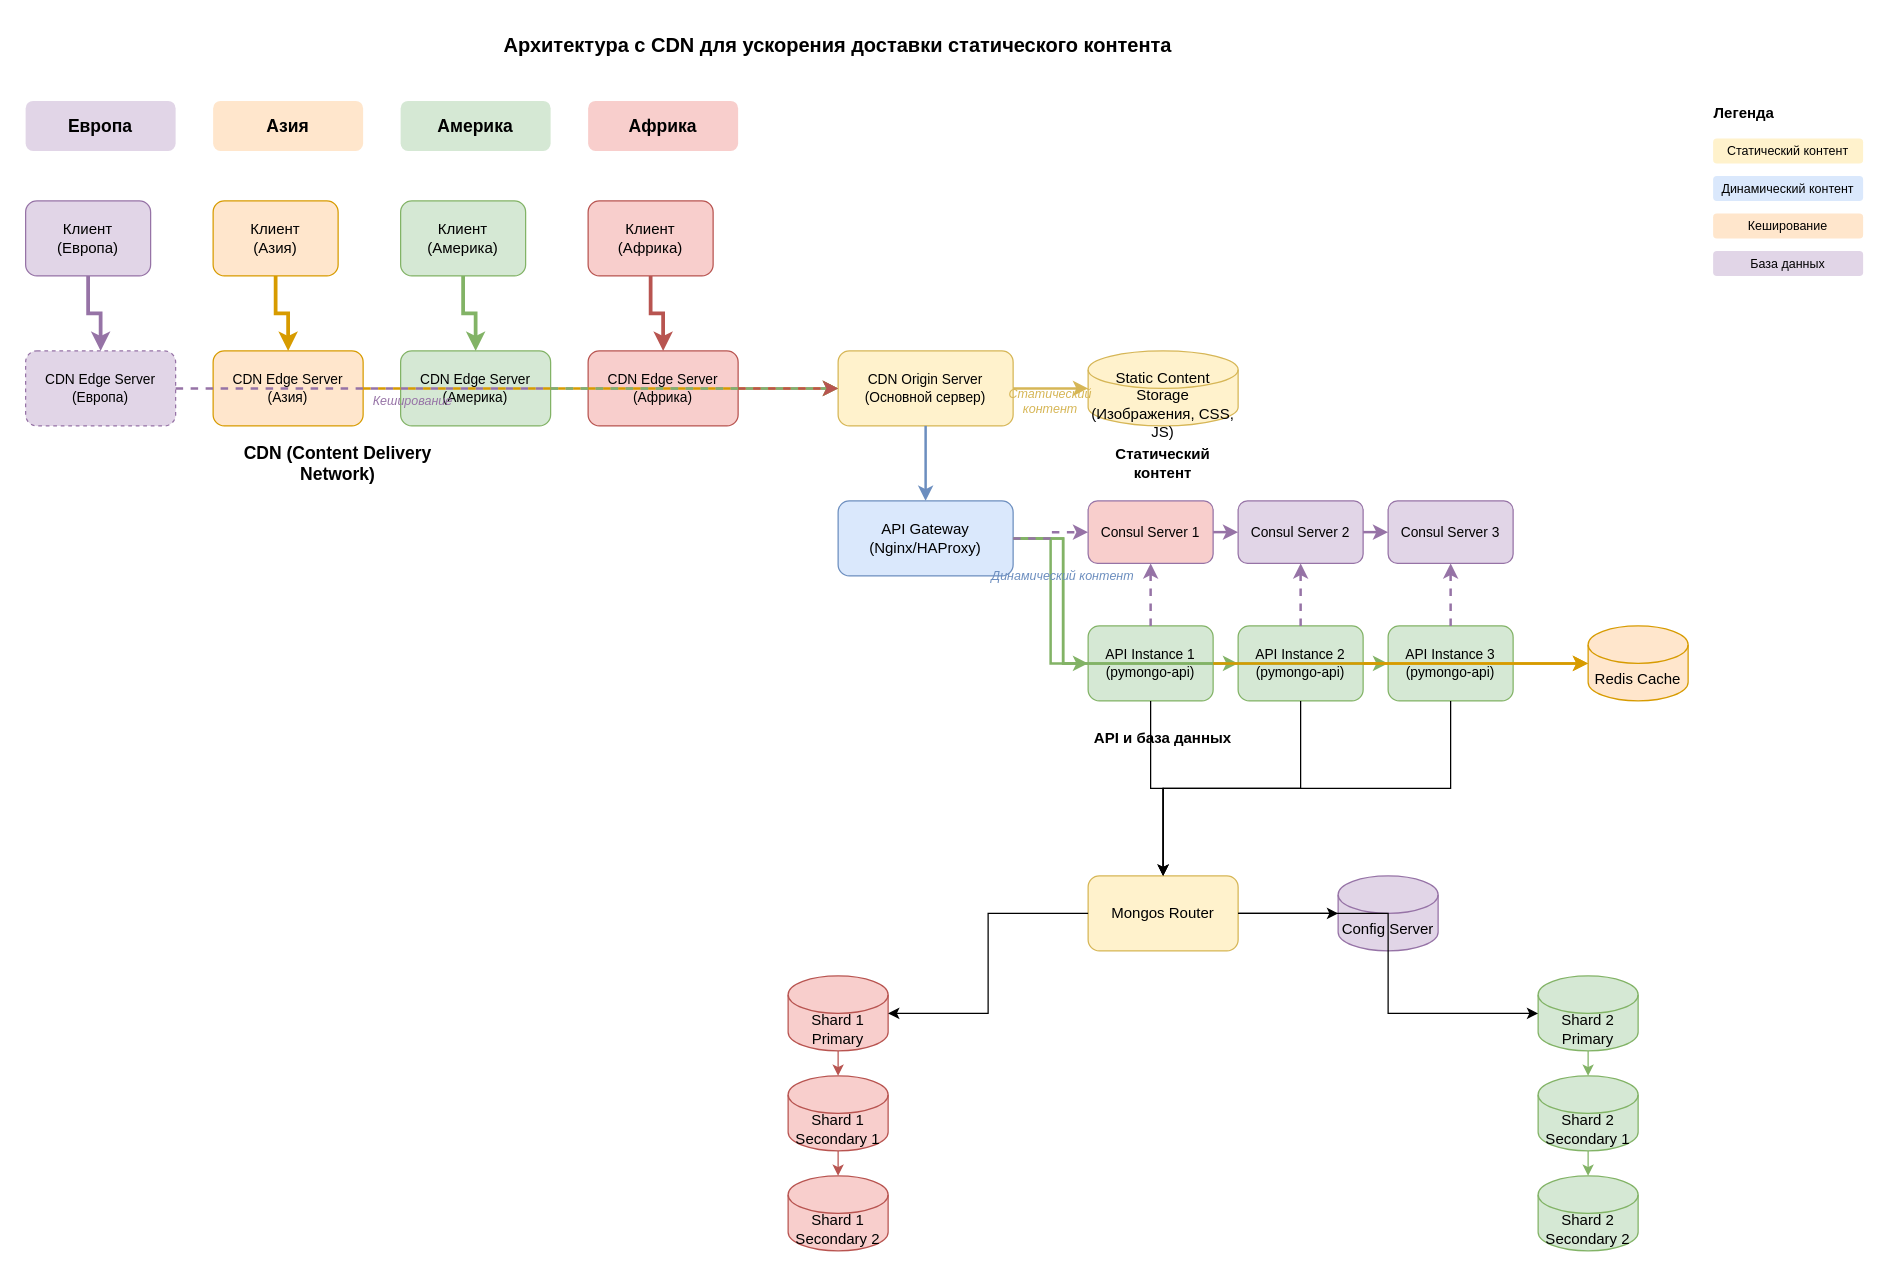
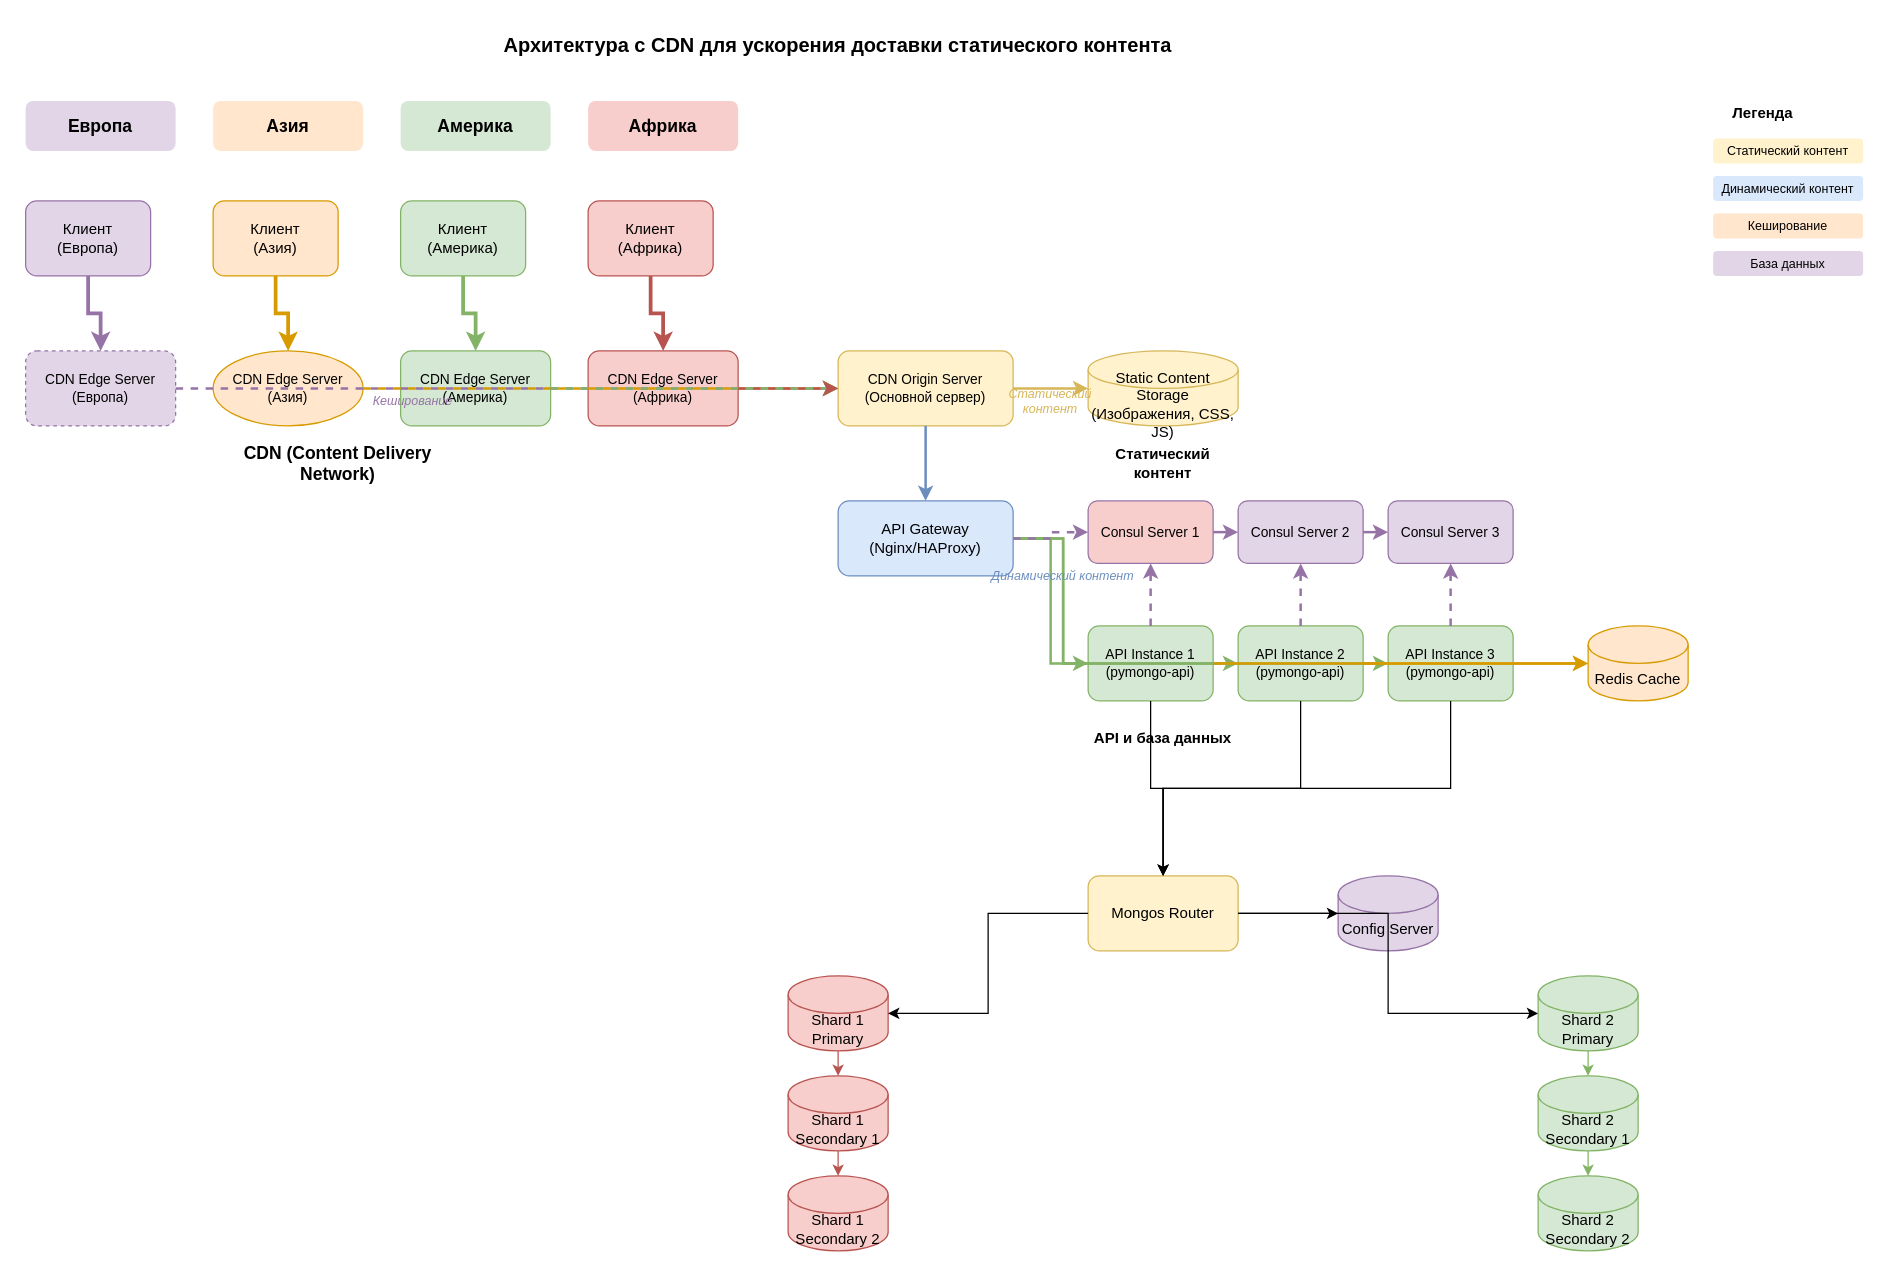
node "Легенда": moved (1744, 113) -> (1763, 113)
node "CDN Edge Server (Азия)": shape rounded rectangle -> ellipse
